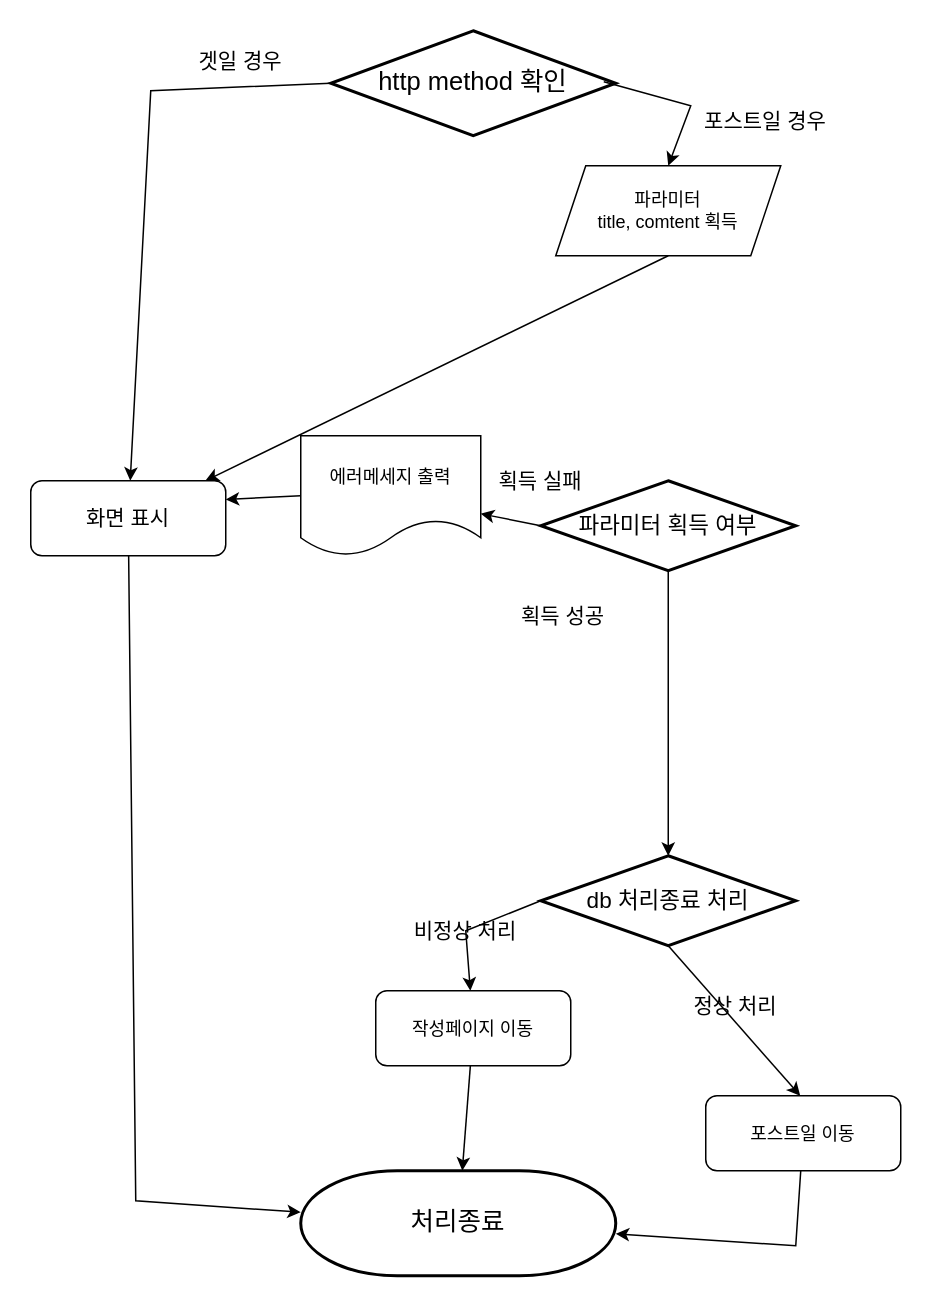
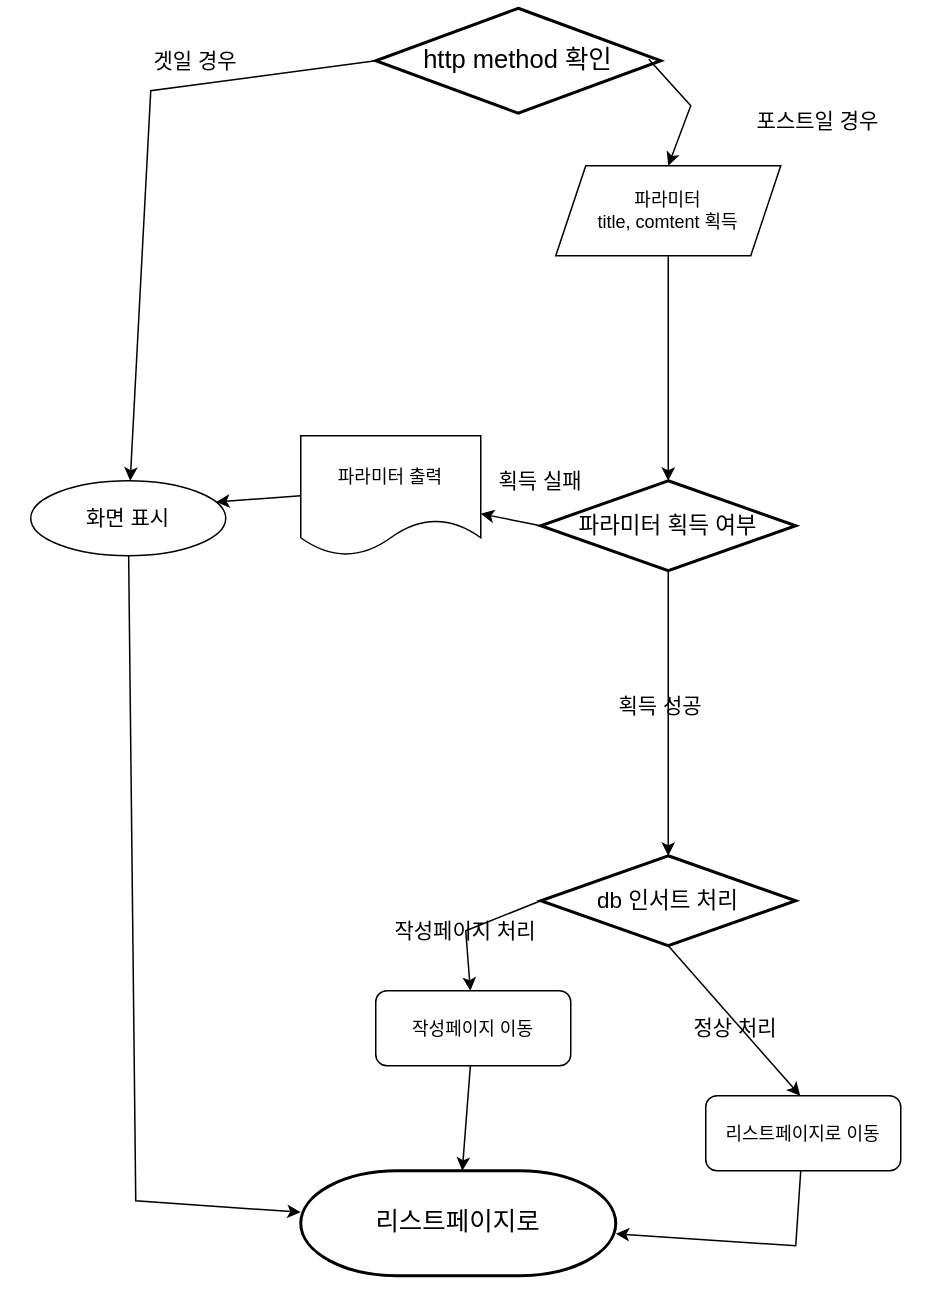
node "겟일 경우": moved (241, 61) -> (196, 61)
node "http method 확인": moved (473, 83) -> (518, 61)
node "포스트일 경우": moved (766, 121) -> (818, 121)
edge "파라미터 title, comtent 획득" -> "화면 표시": now "파라미터 title, comtent 획득" -> "파라미터 획득 여부"
node "에러메세지 출력": label "에러메세지 출력" -> "파라미터 출력"
node "화면 표시": shape rounded rectangle -> ellipse
node "획득 성공": moved (563, 616) -> (661, 706)
node "db 처리종료 처리": label "db 처리종료 처리" -> "db 인서트 처리"
node "비정상 처리": label "비정상 처리" -> "작성페이지 처리"
node "정상 처리": moved (736, 1006) -> (736, 1028)
node "포스트일 이동": label "포스트일 이동" -> "리스트페이지로 이동"
node "처리종료": label "처리종료" -> "리스트페이지로"
